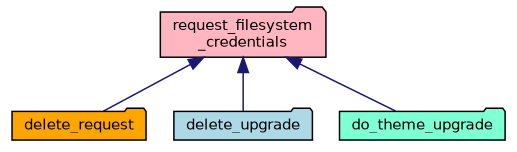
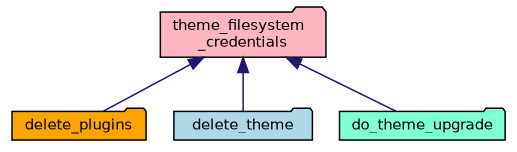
node "request_filesystem _credentials": label "request_filesystem _credentials" -> "theme_filesystem _credentials"
node "delete_request": label "delete_request" -> "delete_plugins"
node "delete_upgrade": label "delete_upgrade" -> "delete_theme"
